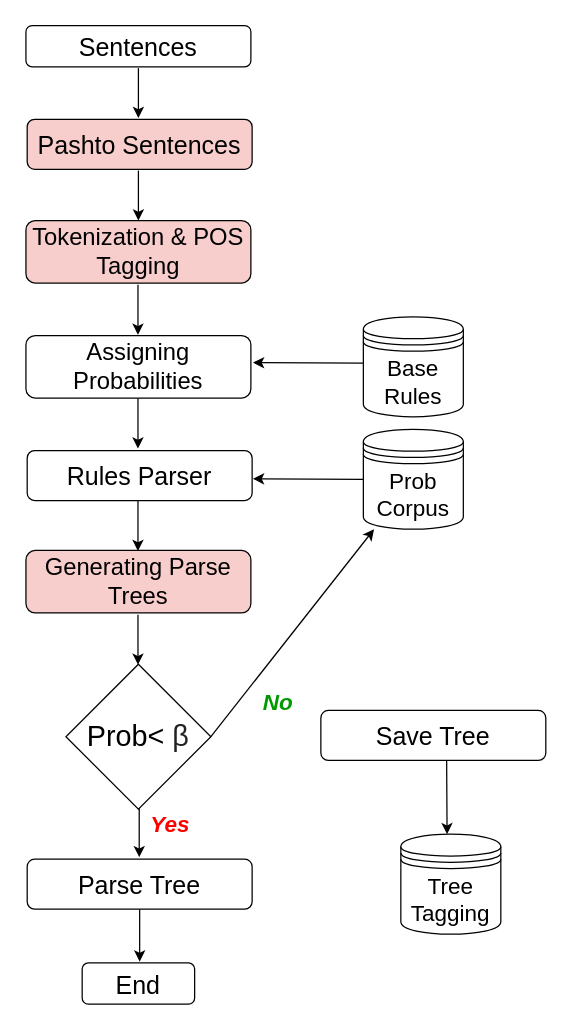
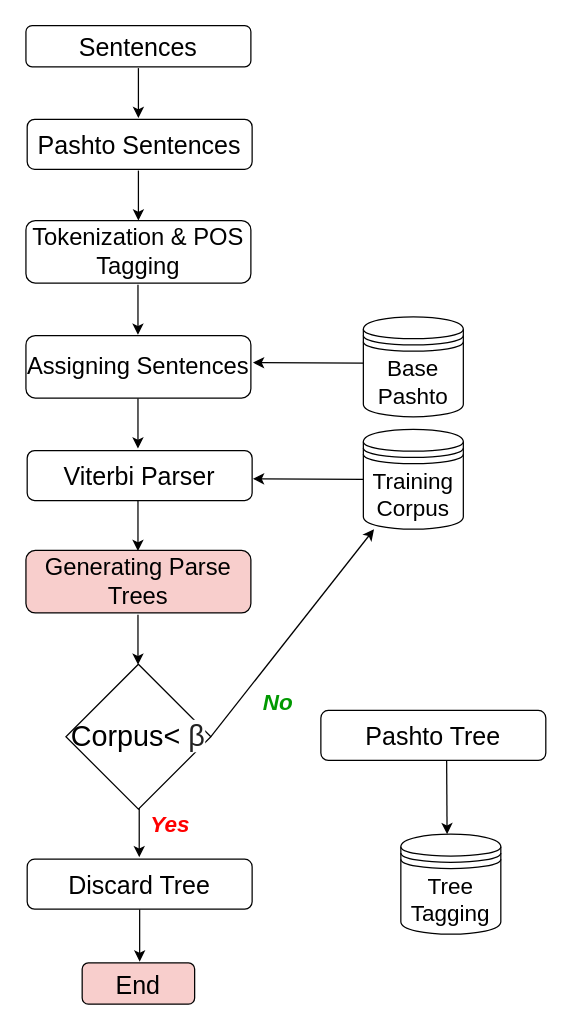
node "Pashto Sentences": fillcolor #f8cecc -> #ffffff
node "Tokenization & POS Tagging": fillcolor #f8cecc -> #ffffff
node "Assigning Probabilities": label "Assigning Probabilities" -> "Assigning Sentences"
node "Base Rules": label "Base Rules" -> "Base Pashto"
node "Rules Parser": label "Rules Parser" -> "Viterbi Parser"
node "Prob Corpus": label "Prob Corpus" -> "Training Corpus"
node "Save Tree": label "Save Tree" -> "Pashto Tree"
node "Prob< β": label "Prob< β" -> "Corpus< β"
node "Parse Tree": label "Parse Tree" -> "Discard Tree"
node "End": fillcolor #ffffff -> #f8cecc
